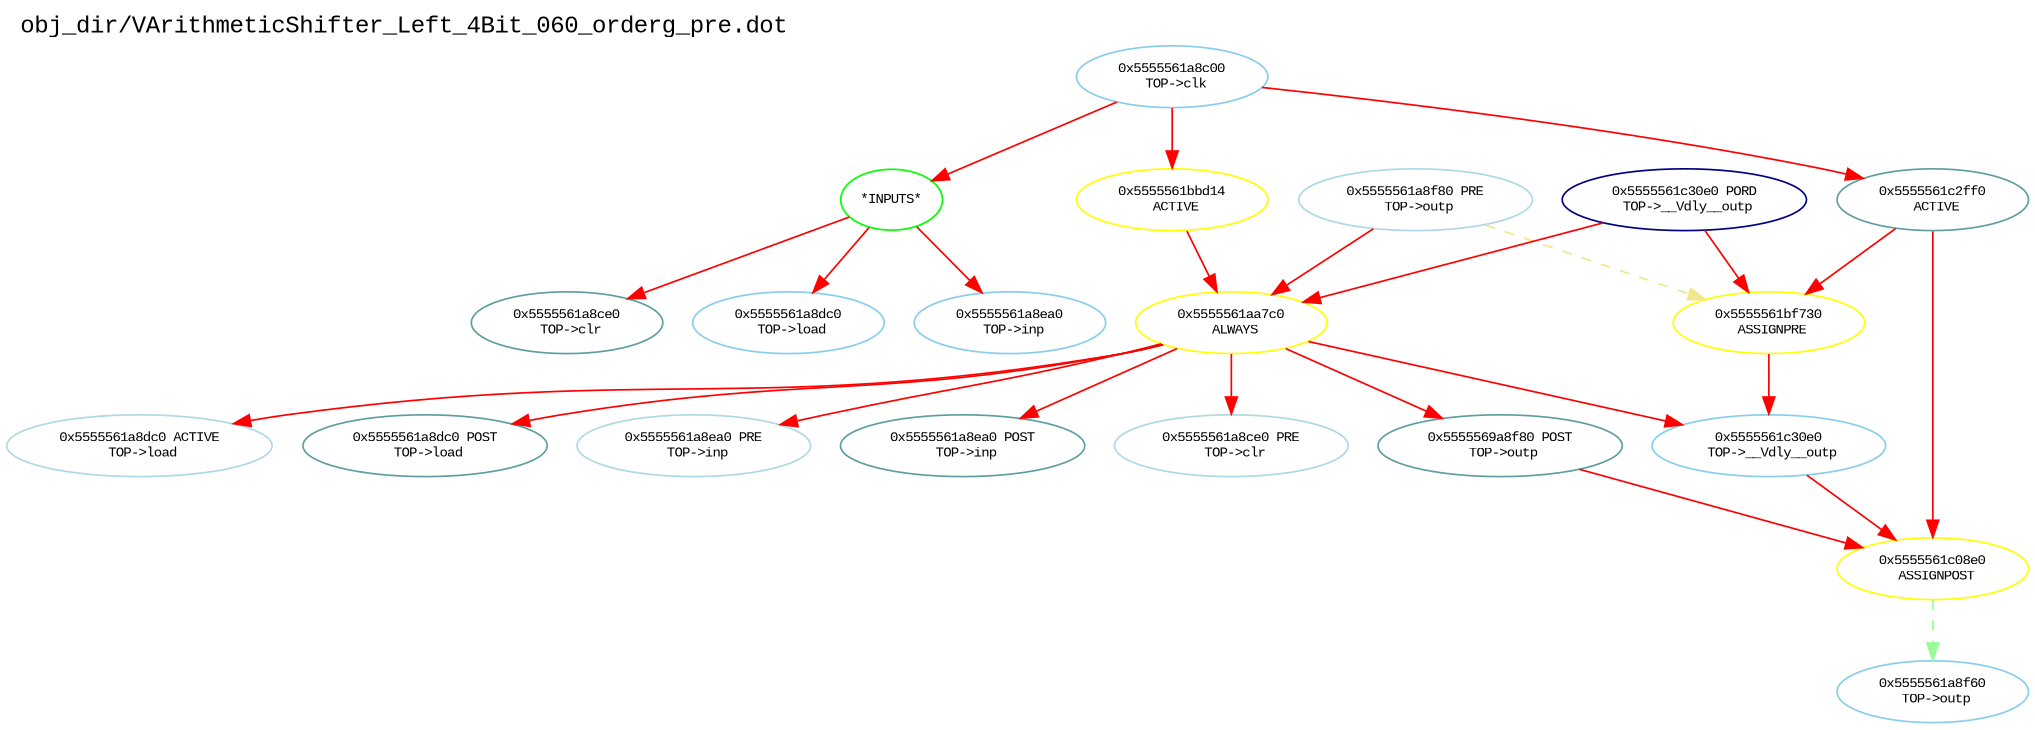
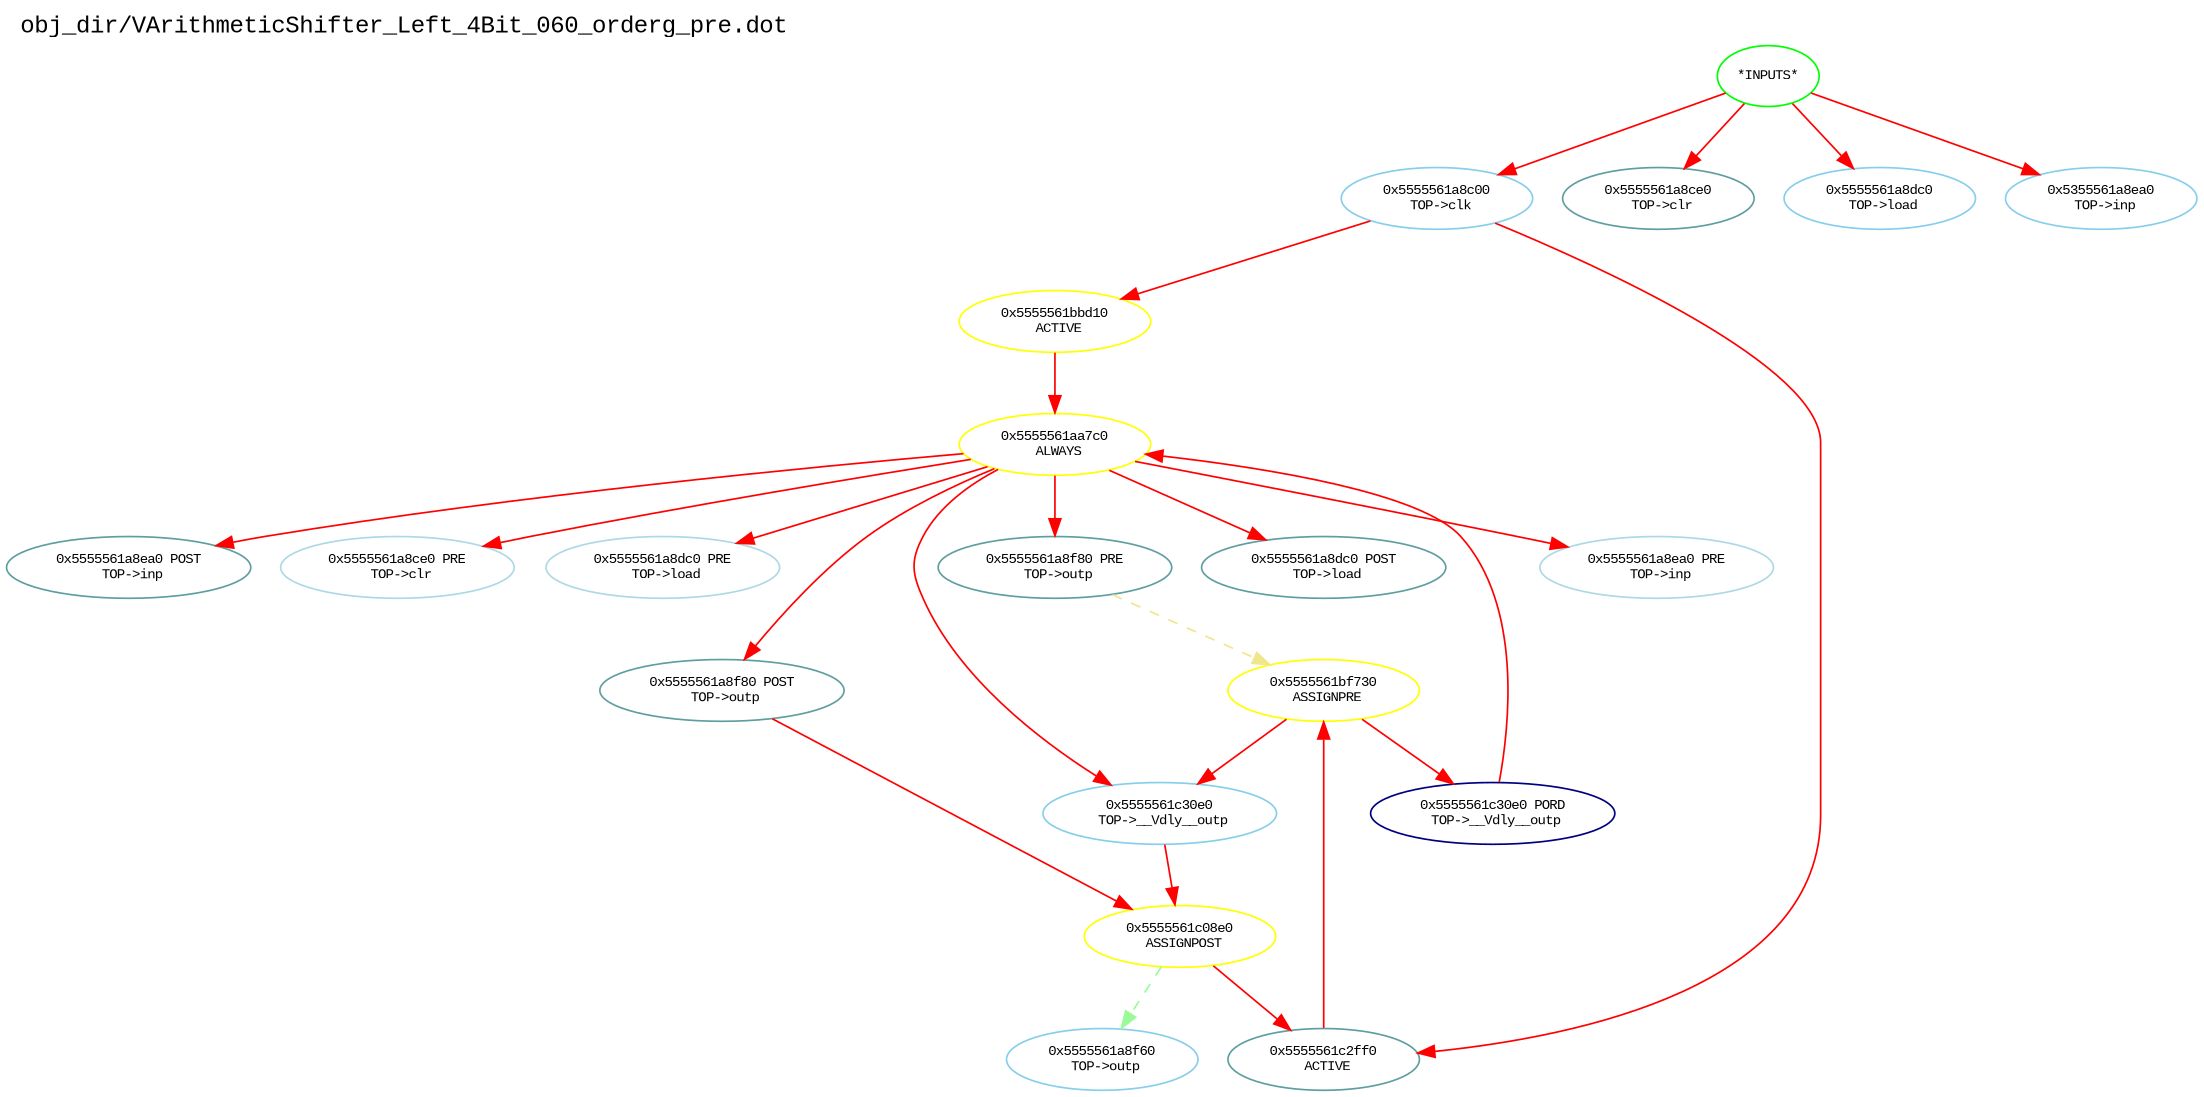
edge "0x5555561a8c00 TOP->clk" -> "*INPUTS*": reversed
node "0x5555561bbd14 ACTIVE": label "0x5555561bbd14 ACTIVE" -> "0x5555561bbd10 ACTIVE"
node "0x5555561a8f80 PRE TOP->outp": color lightblue -> CadetBlue
edge "0x5555561c30e0 PORD TOP->__Vdly__outp" -> "0x5555561bf730 ASSIGNPRE": reversed
edge "0x5555561a8f80 PRE TOP->outp" -> "0x5555561aa7c0 ALWAYS": reversed
node "0x5555561a8ea0 TOP->inp": label "0x5555561a8ea0 TOP->inp" -> "0x5355561a8ea0 TOP->inp"
edge "0x5555561c2ff0 ACTIVE" -> "0x5555561c08e0 ASSIGNPOST": reversed
node "0x5555561a8dc0 ACTIVE TOP->load": label "0x5555561a8dc0 ACTIVE TOP->load" -> "0x5555561a8dc0 PRE TOP->load"
node "0x5555569a8f80 POST TOP->outp": label "0x5555569a8f80 POST TOP->outp" -> "0x5555561a8f80 POST TOP->outp"
